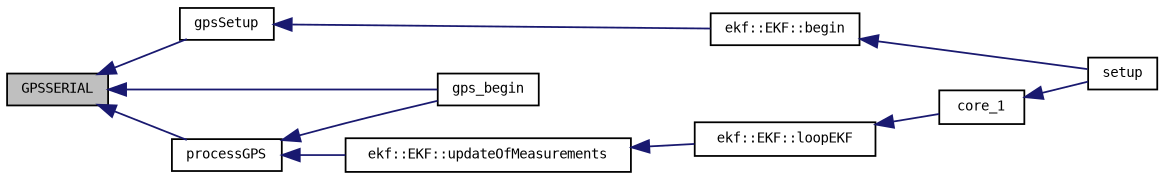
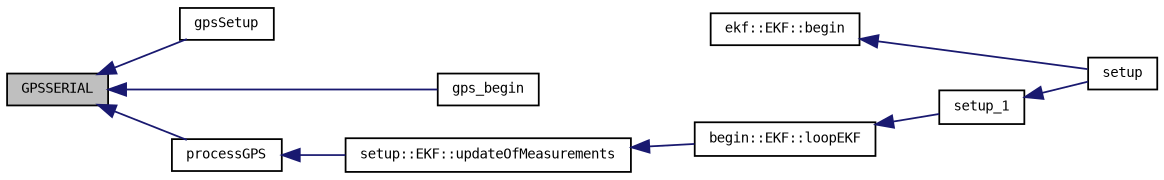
edge "ekf::EKF::begin" -> "gpsSetup": removed
node "core_1": label "core_1" -> "setup_1"
edge "gps_begin" -> "processGPS": removed
node "ekf::EKF::loopEKF": label "ekf::EKF::loopEKF" -> "begin::EKF::loopEKF"
node "ekf::EKF::updateOfMeasurements": label "ekf::EKF::updateOfMeasurements" -> "setup::EKF::updateOfMeasurements"
